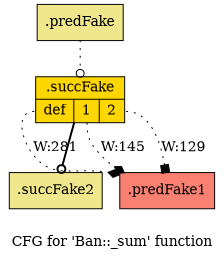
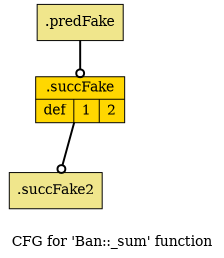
edge ".predFake" -> ".succFake": style dotted -> bold
node ".predFake1": removed
